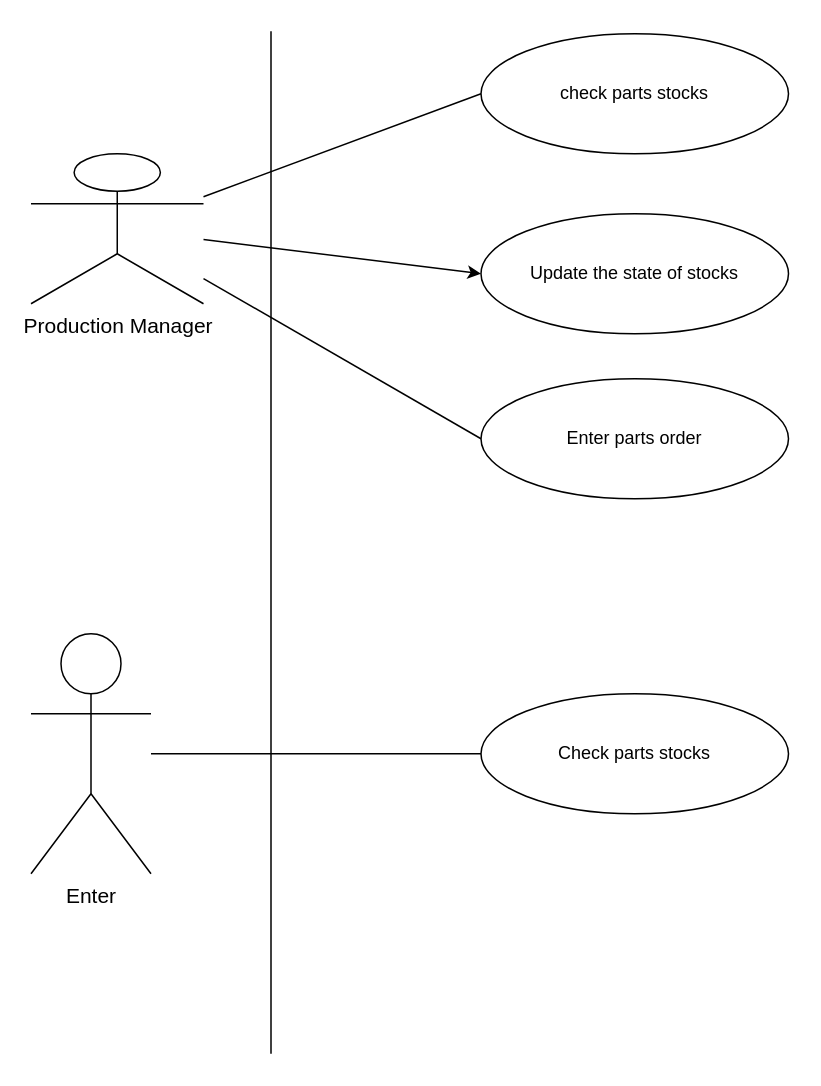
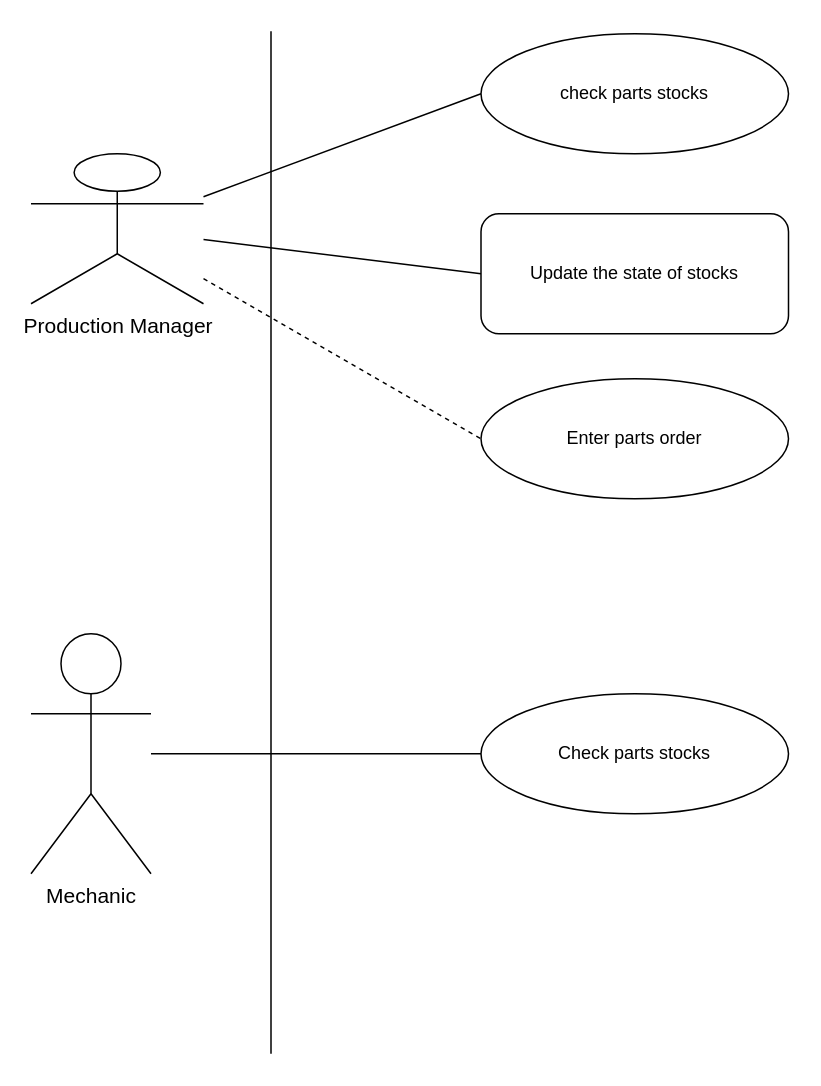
edge "Production Manager" -> "Update the state of stocks": arrowhead classic -> none
node "Update the state of stocks": shape ellipse -> rounded rectangle
edge "Production Manager" -- "Enter parts order": style solid -> dashed
node "Enter": label "Enter" -> "Mechanic"
